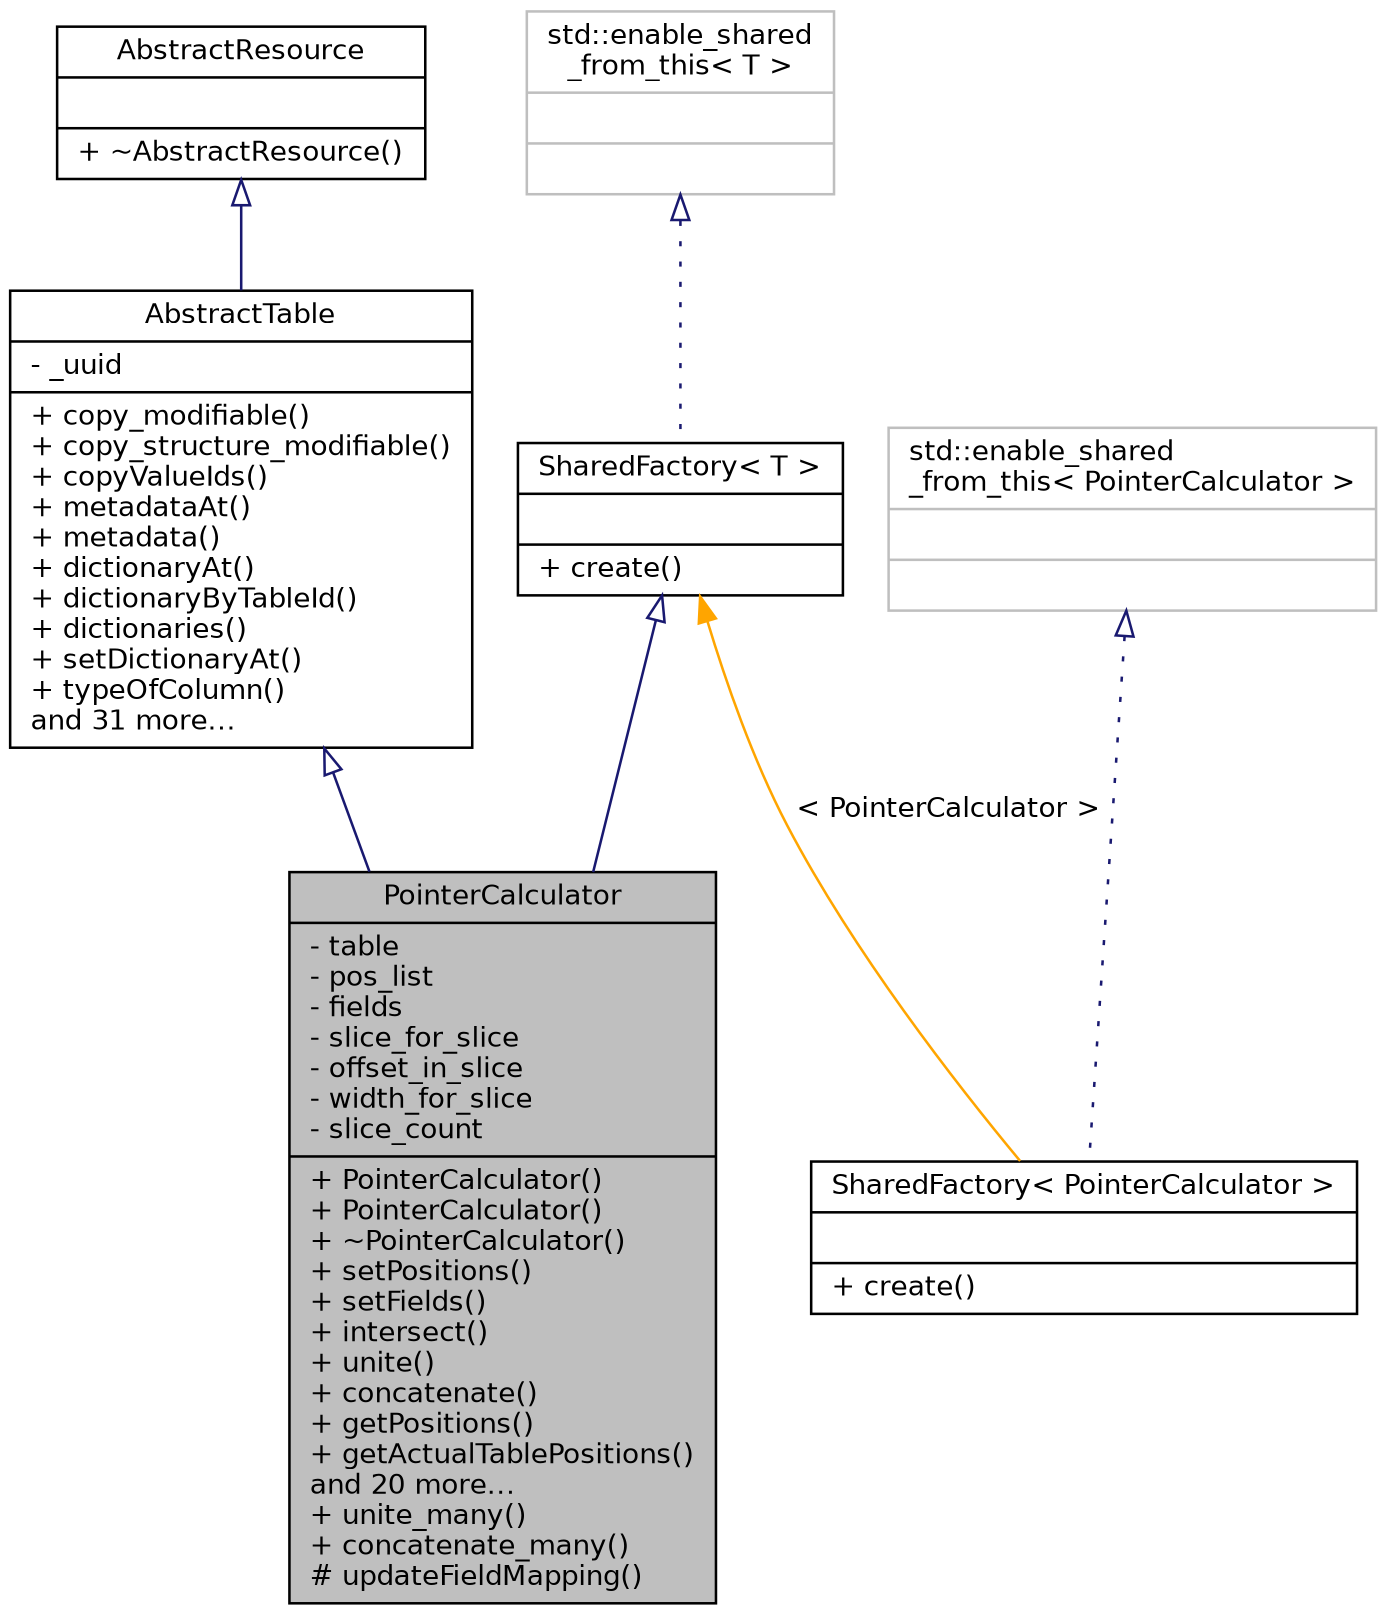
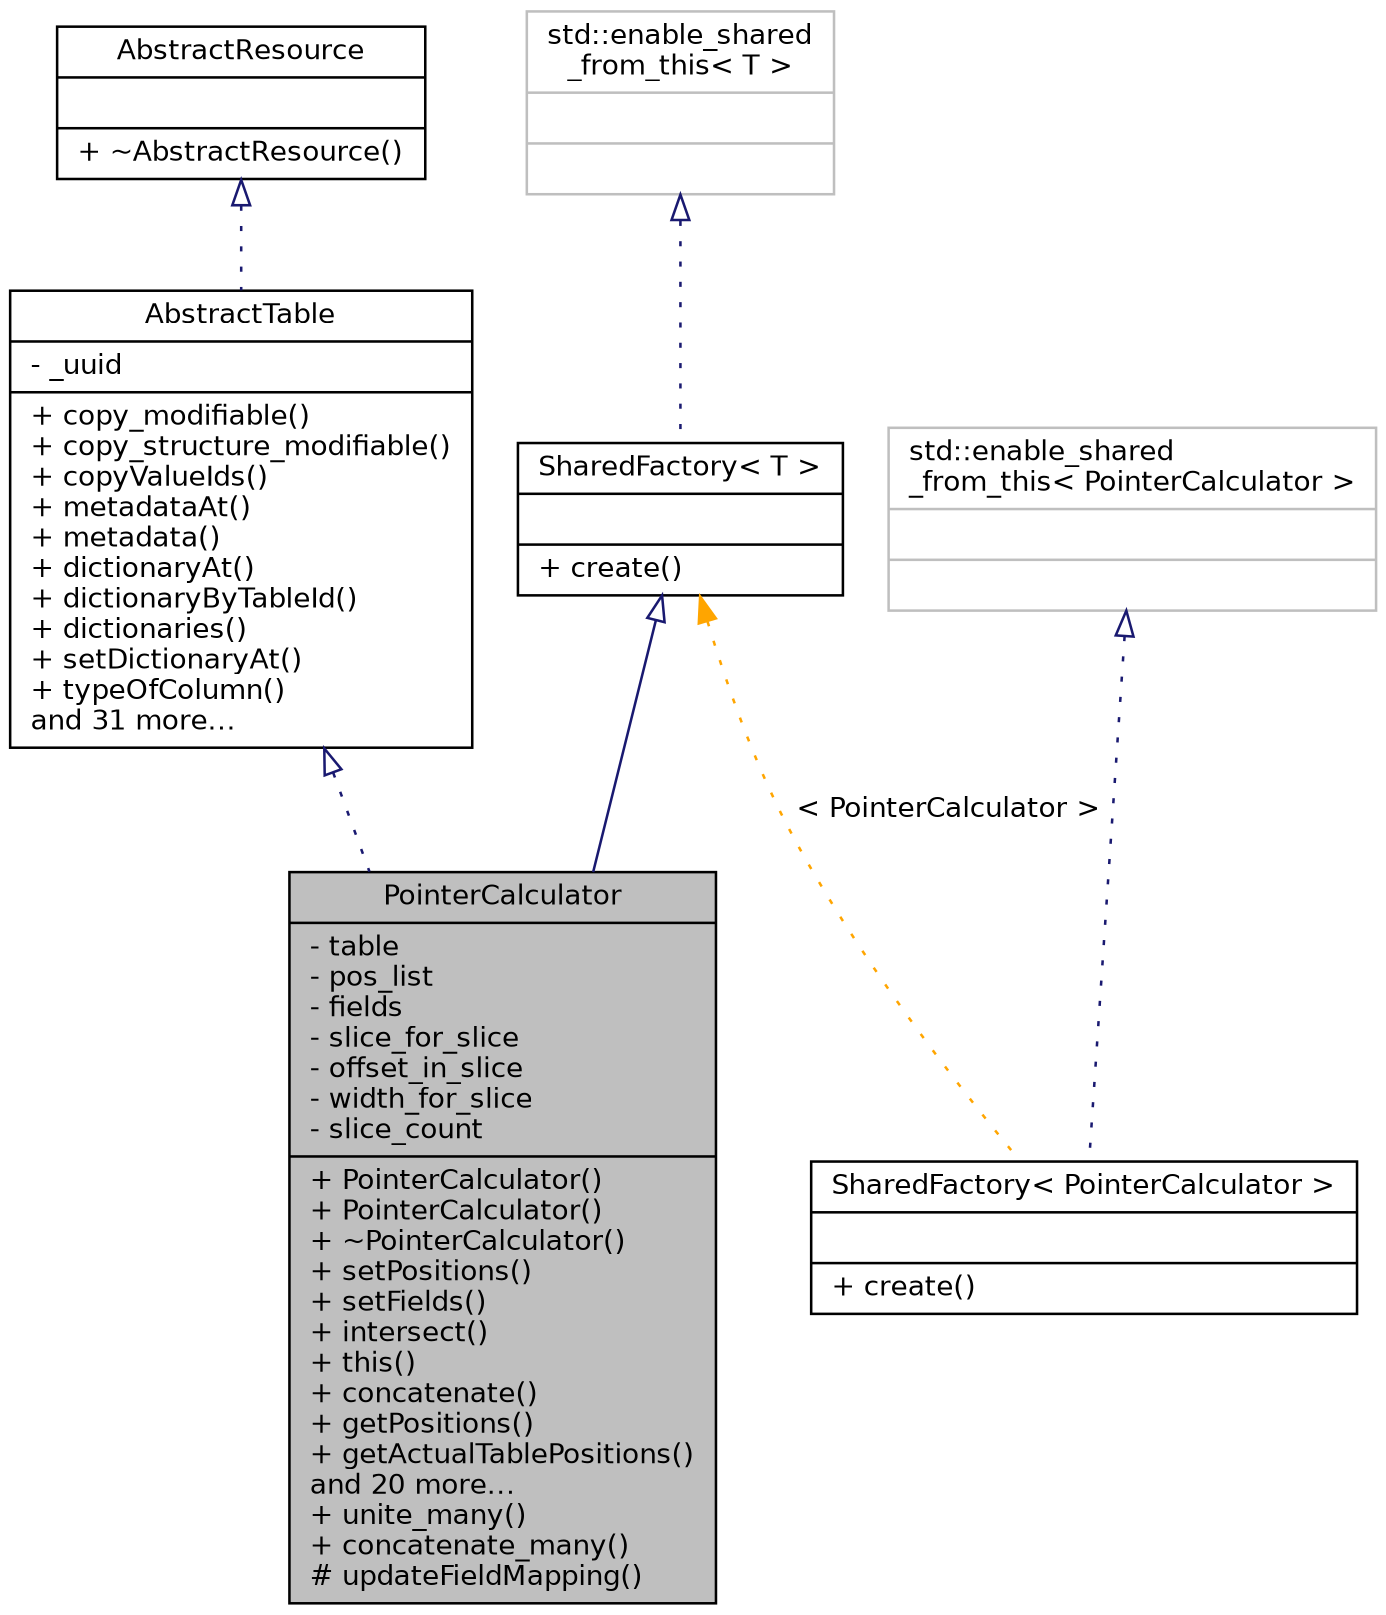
edge "AbstractTable" -> "AbstractResource": style solid -> dotted
edge "PointerCalculator" -> "AbstractTable": style solid -> dotted
edge "SharedFactory< PointerCalculator >" -> "SharedFactory< T >": style solid -> dotted
node "PointerCalculator": text "+ unite()" -> "+ this()"
